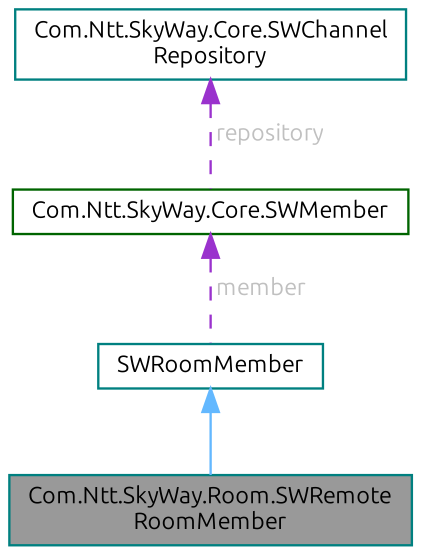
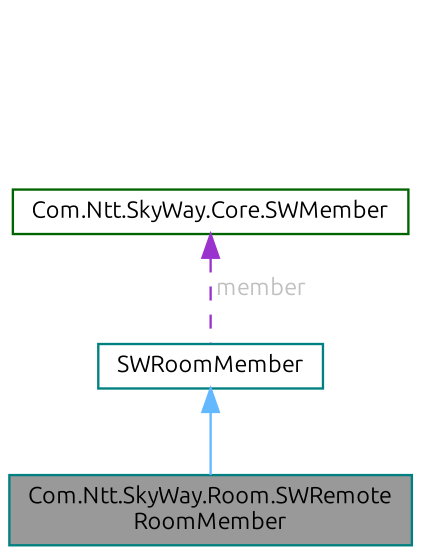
node "Com.Ntt.SkyWay.Core.SWChannel Repository": removed
